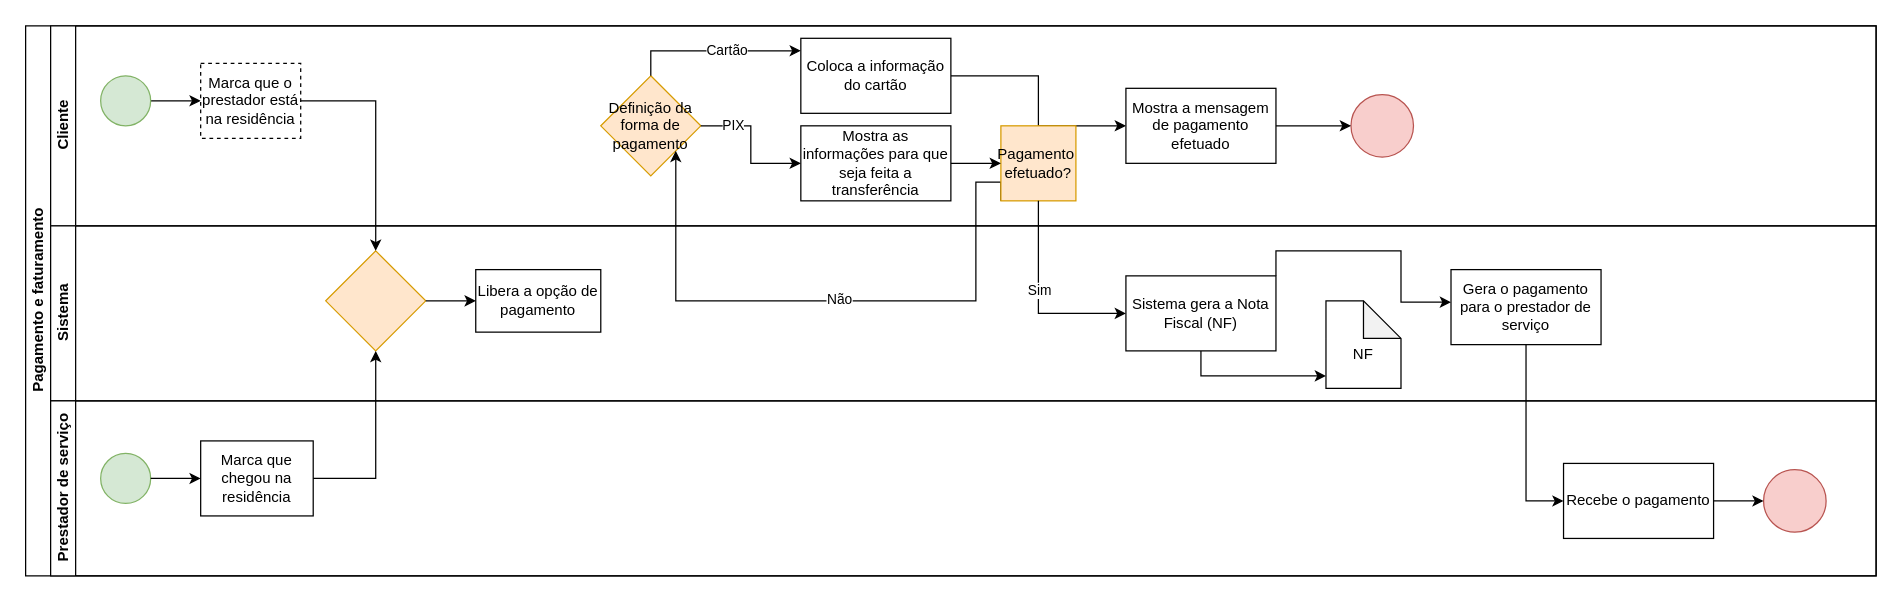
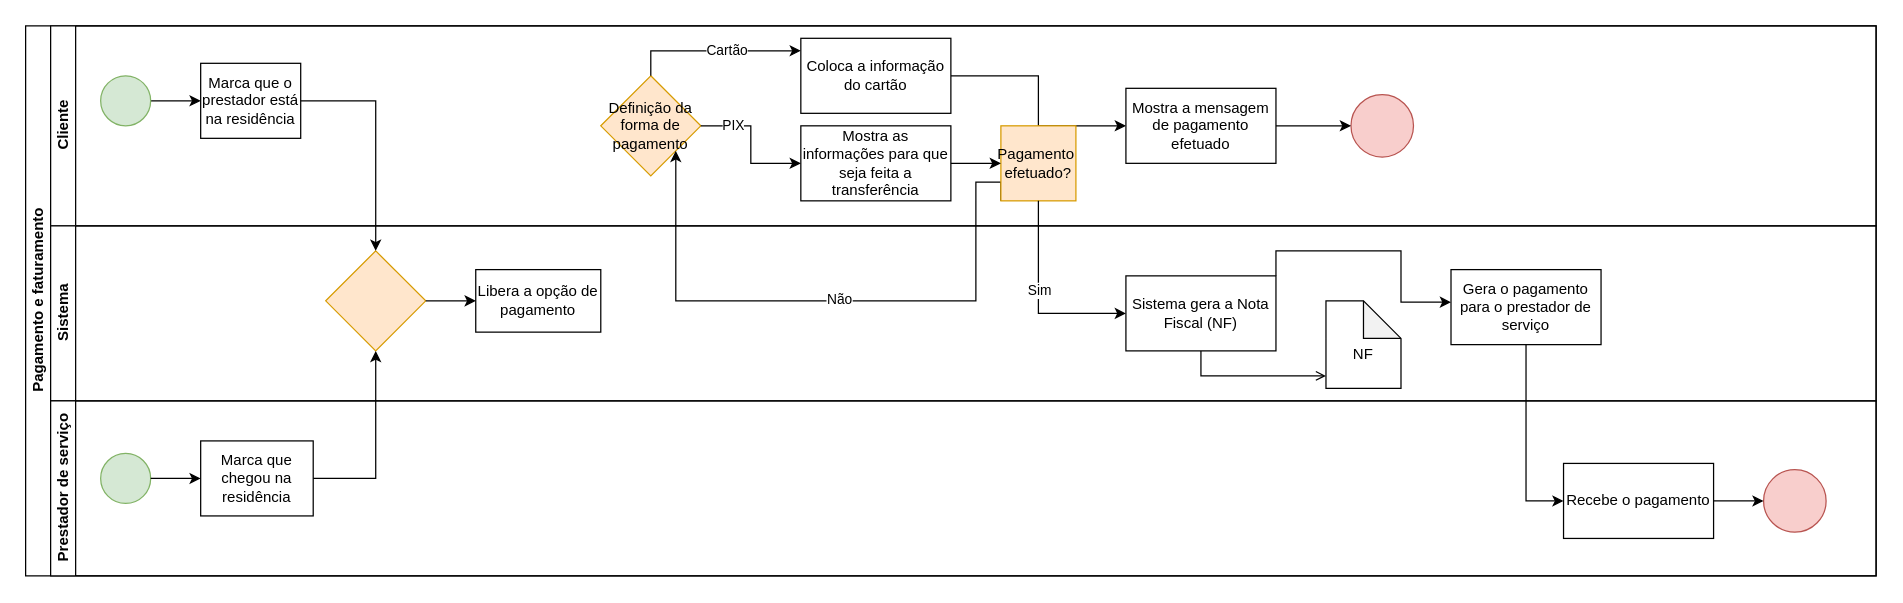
node "Marca que o prestador está na residência": style dashed -> solid
edge "Sistema gera a Nota Fiscal (NF)" -> "NF": arrowhead classic -> open
